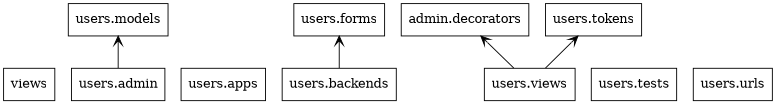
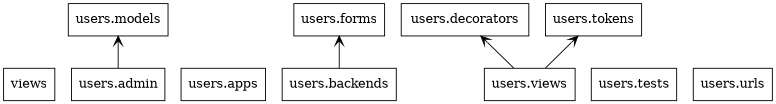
node "admin.decorators": label "admin.decorators" -> "users.decorators"
